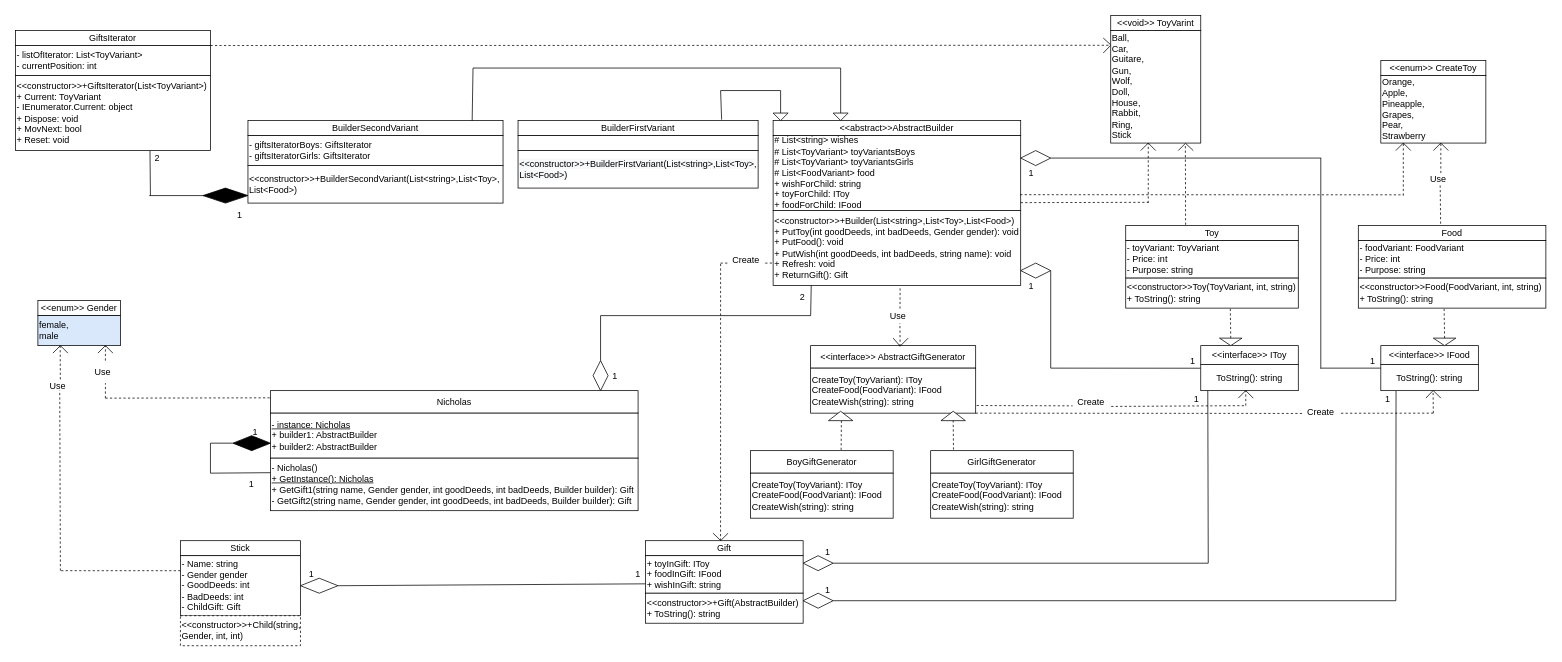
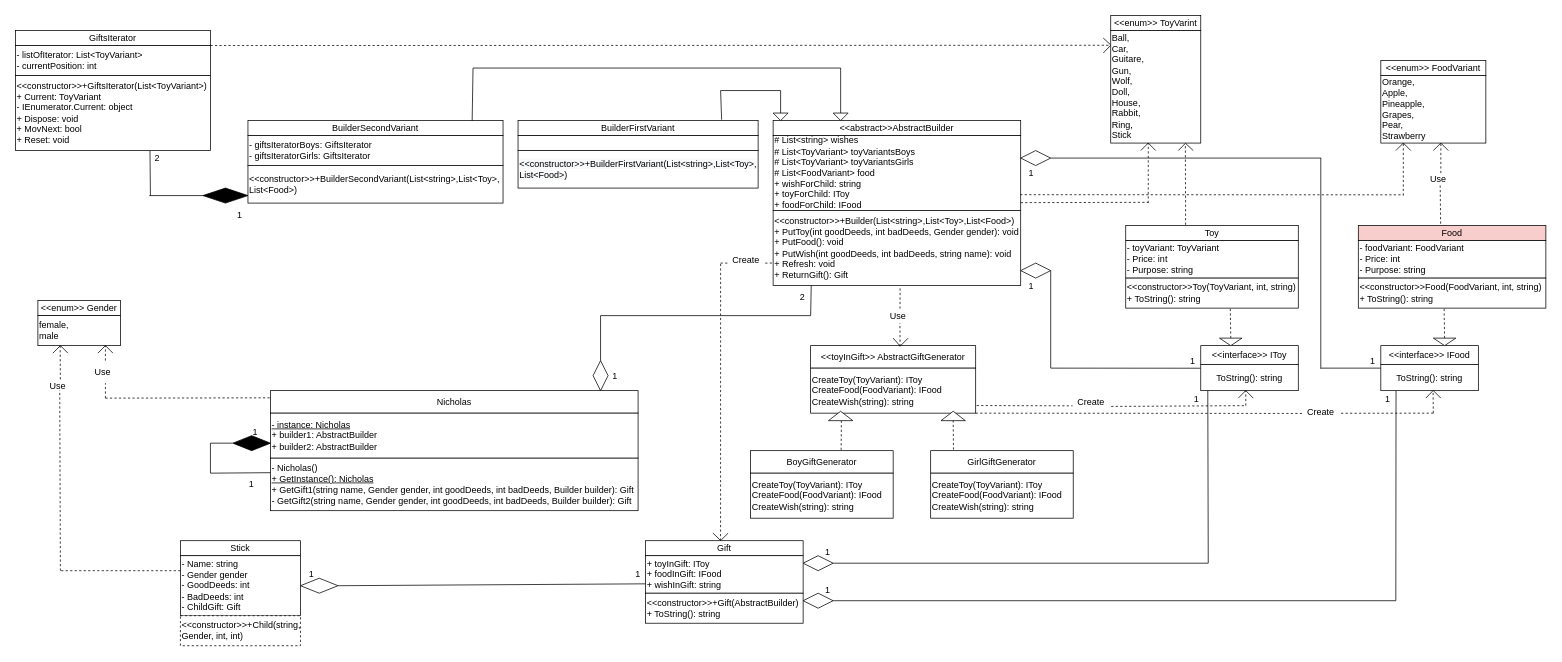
node "<<void>> ToyVarint": label "<<void>> ToyVarint" -> "<<enum>> ToyVarint"
node "<<enum>> CreateToy": label "<<enum>> CreateToy" -> "<<enum>> FoodVariant"
node "Food": fillcolor #ffffff -> #f8cecc
node "female, male": fillcolor #dae8fc -> #ffffff
node "<<interface>> AbstractGiftGenerator": label "<<interface>> AbstractGiftGenerator" -> "<<toyInGift>> AbstractGiftGenerator"
